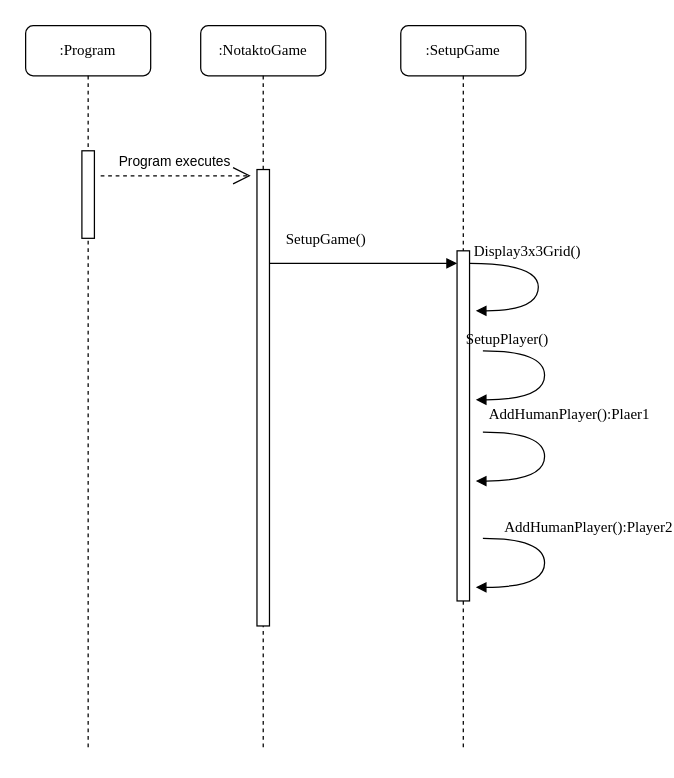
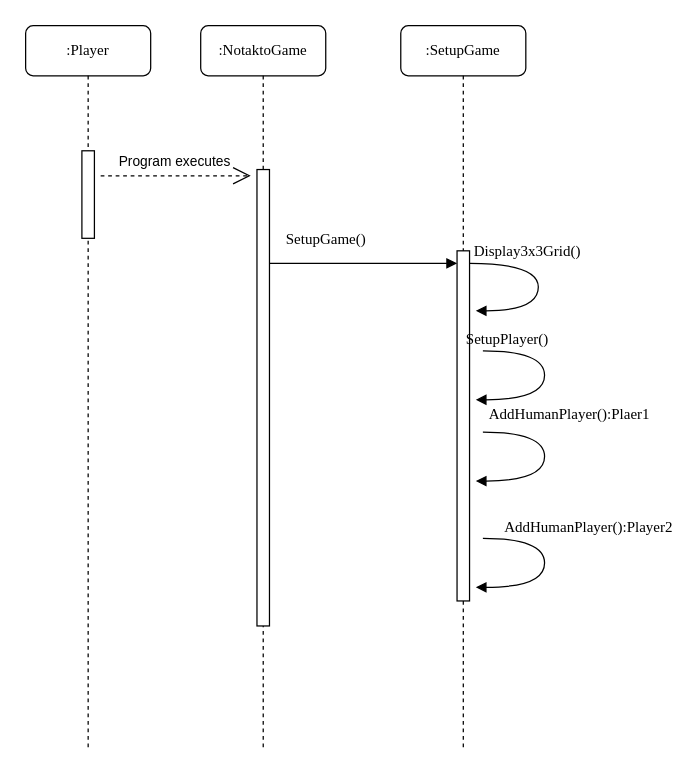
node ":Program": label ":Program" -> ":Player"
